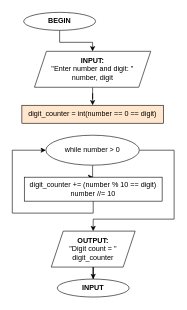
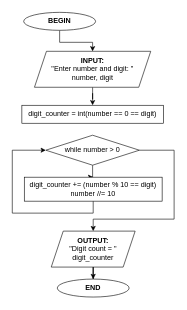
node "digit_counter = int(number == 0 == digit)": fillcolor #ffe6cc -> #ffffff
node "while number > 0": shape ellipse -> diamond
node "INPUT": label "INPUT" -> "END"
